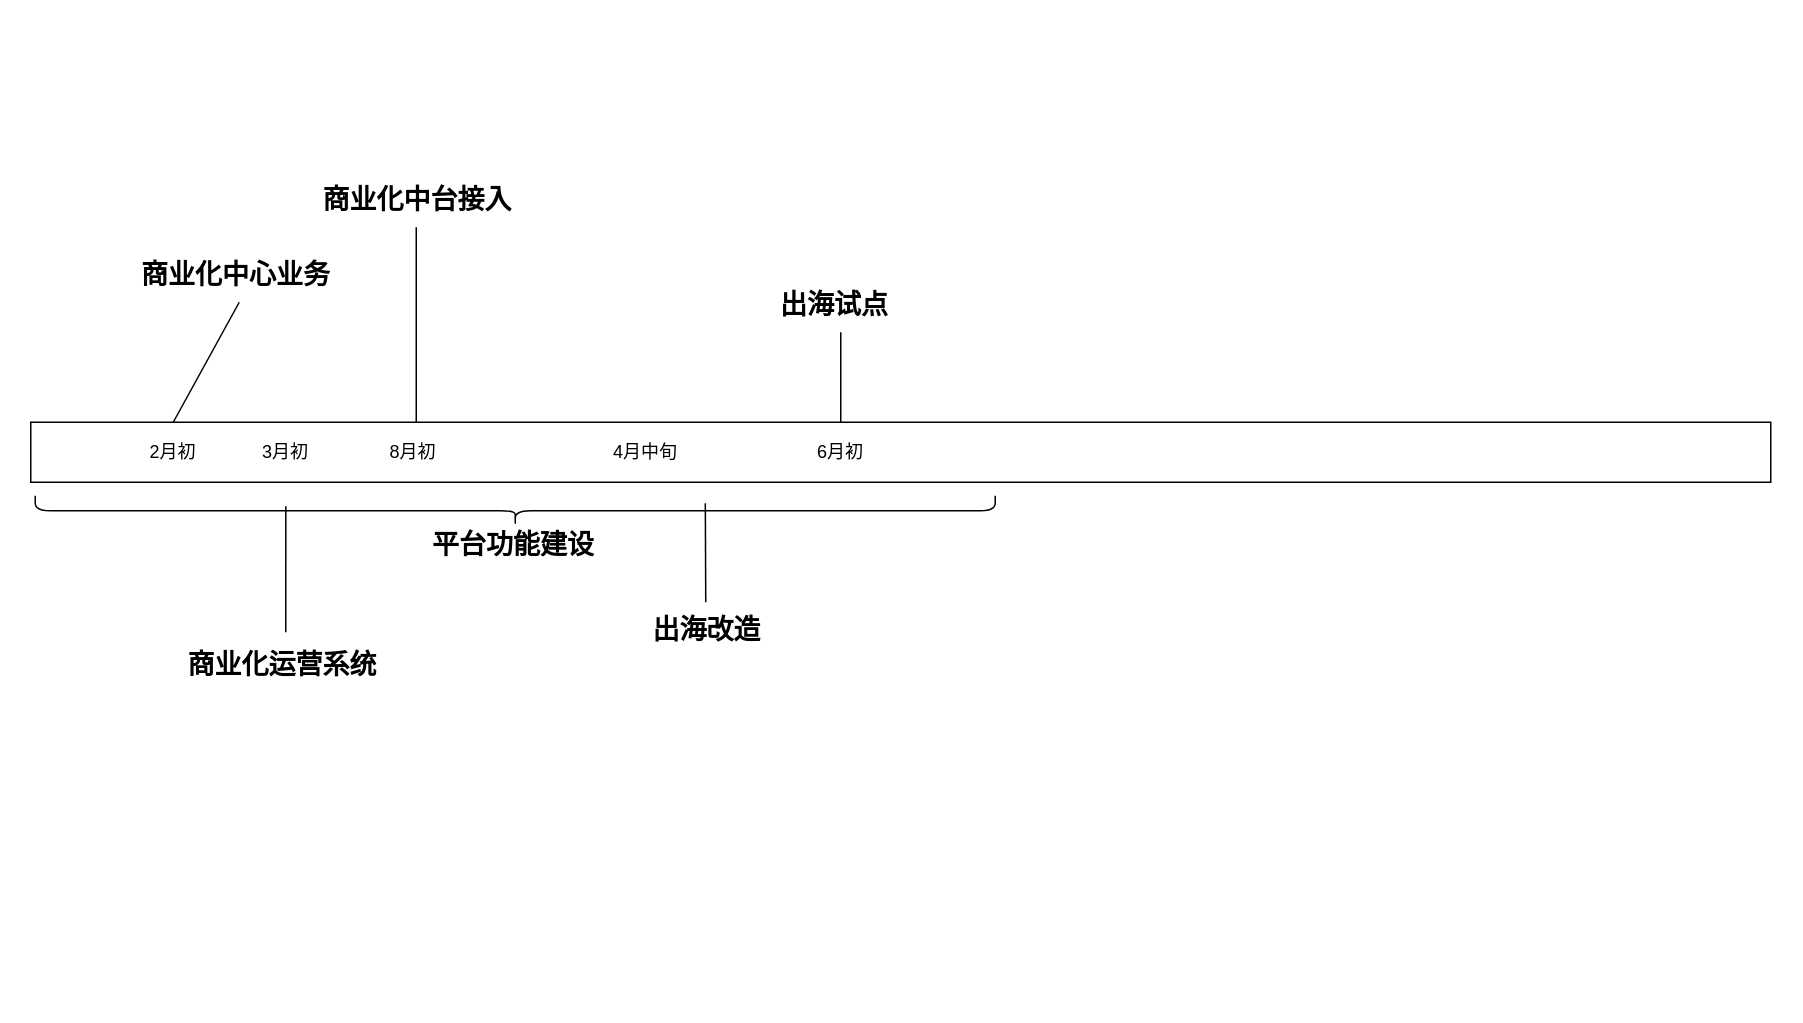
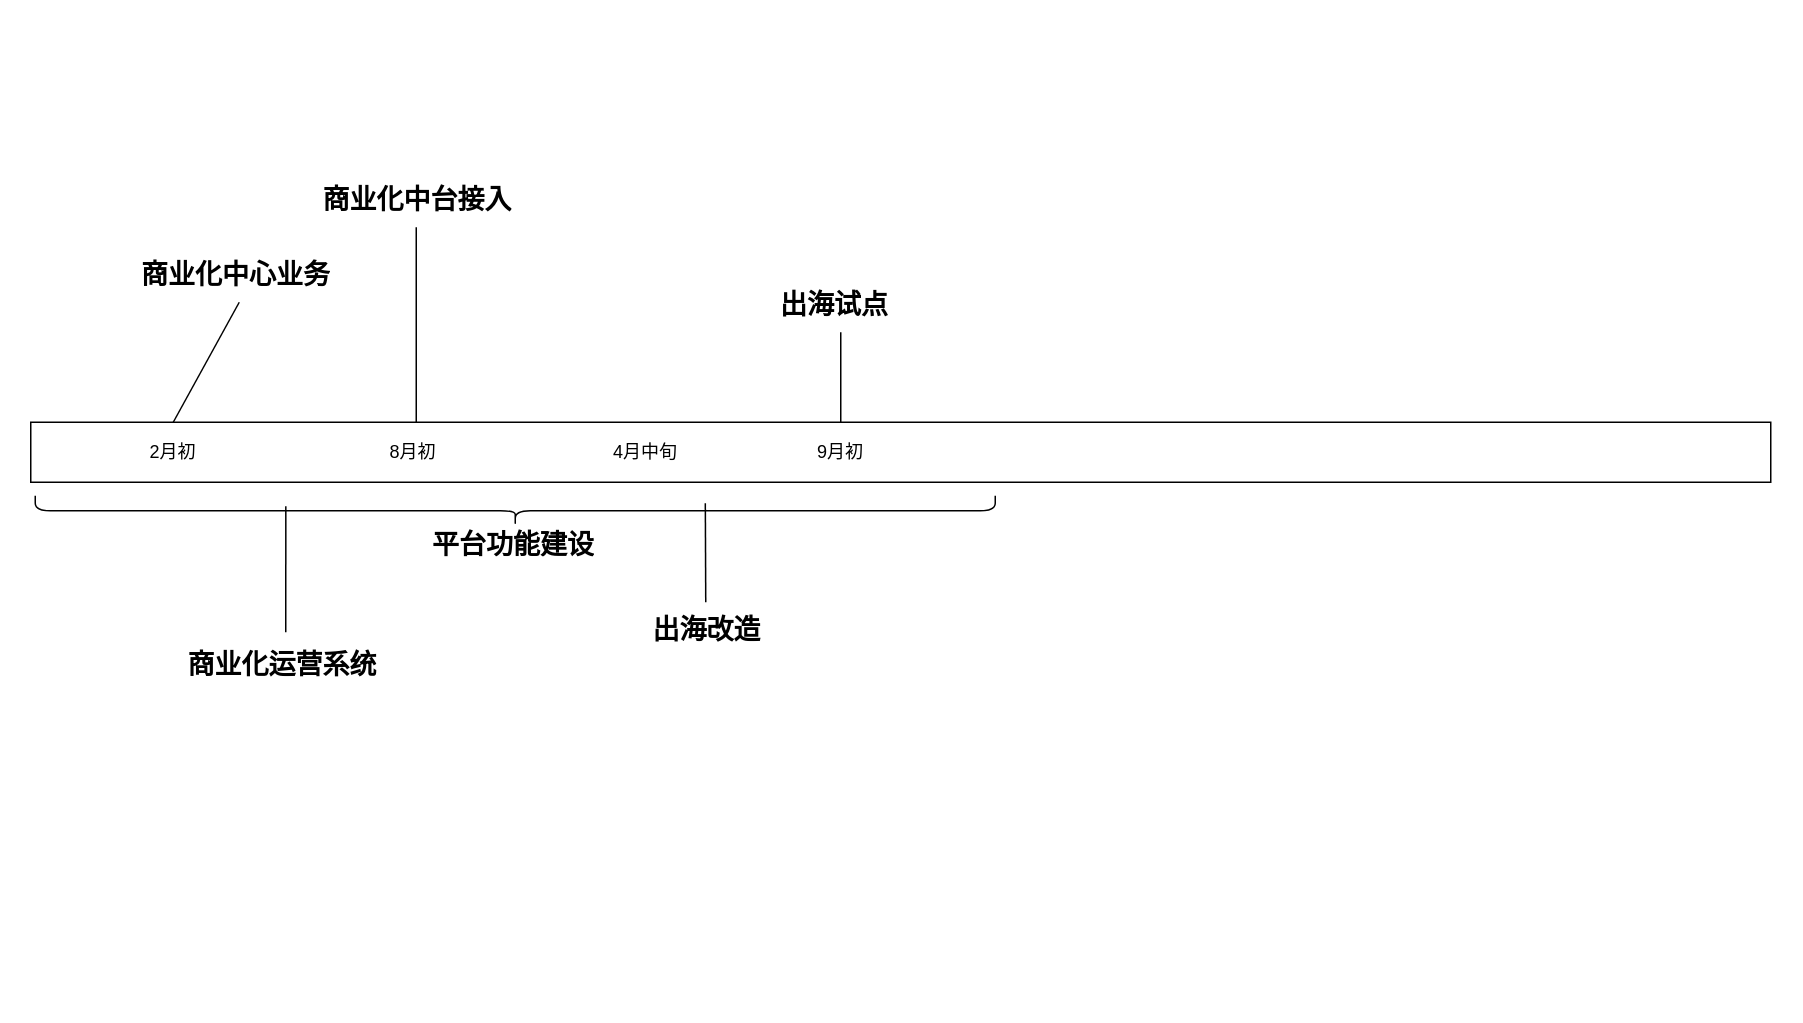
node "3月初": removed
node "6月初": label "6月初" -> "9月初"
